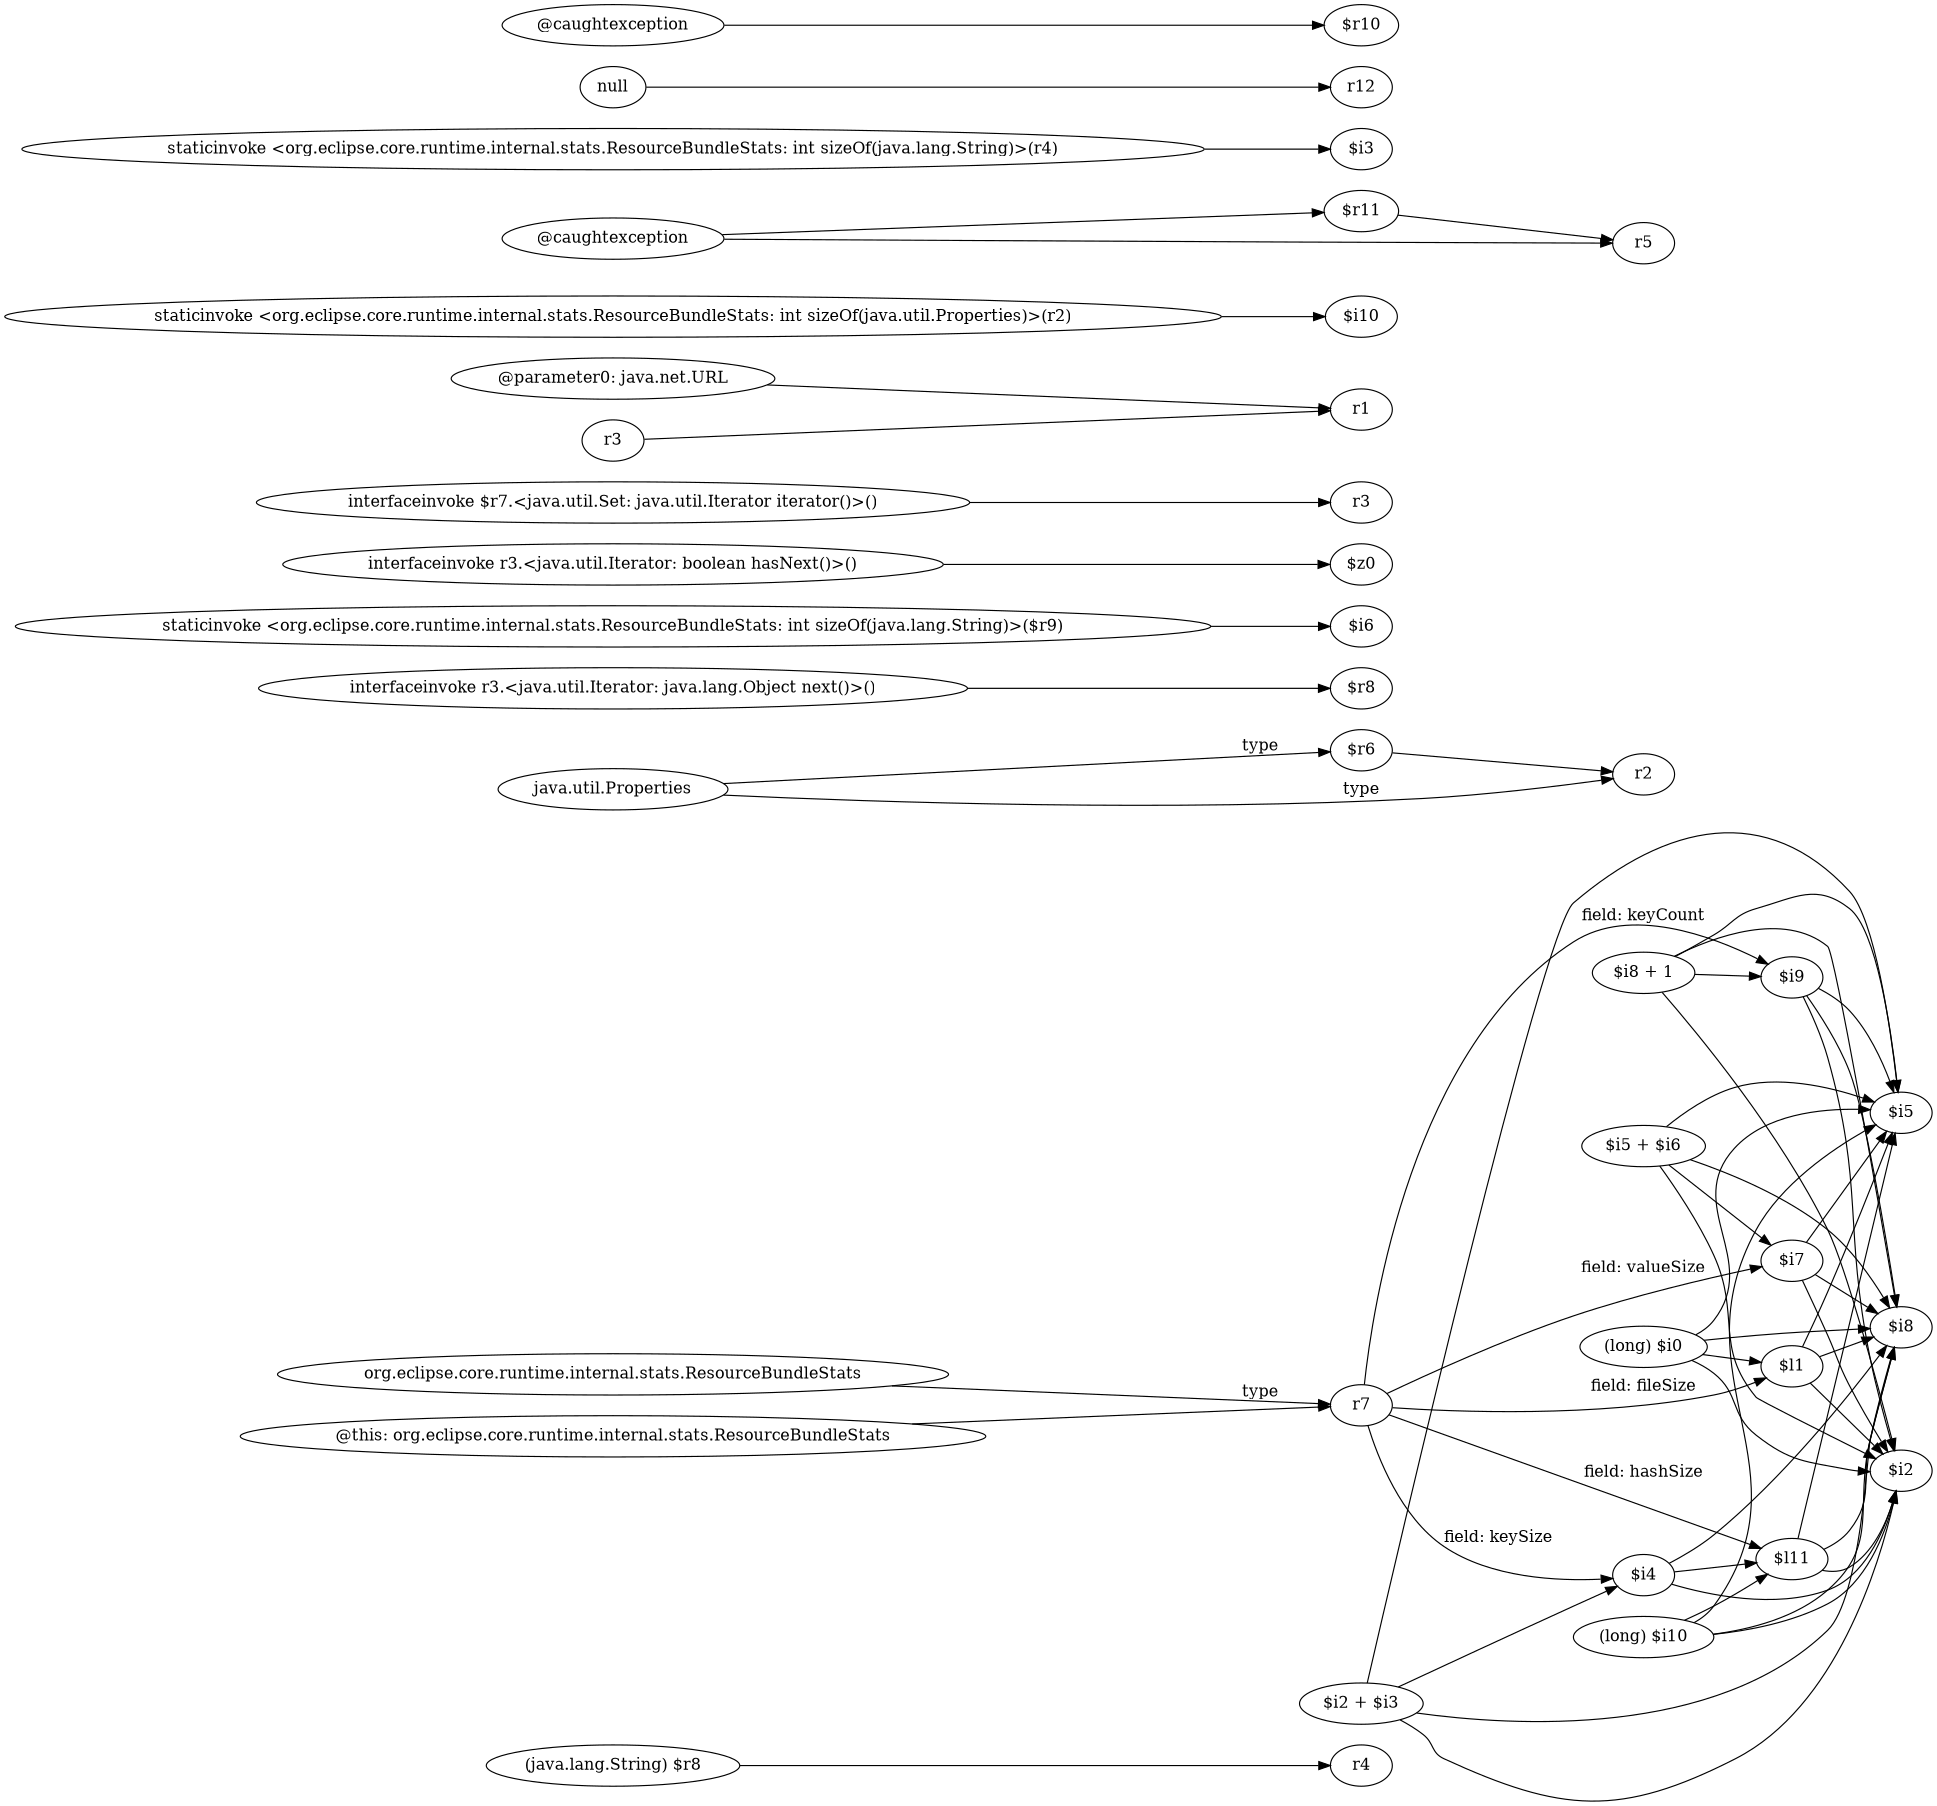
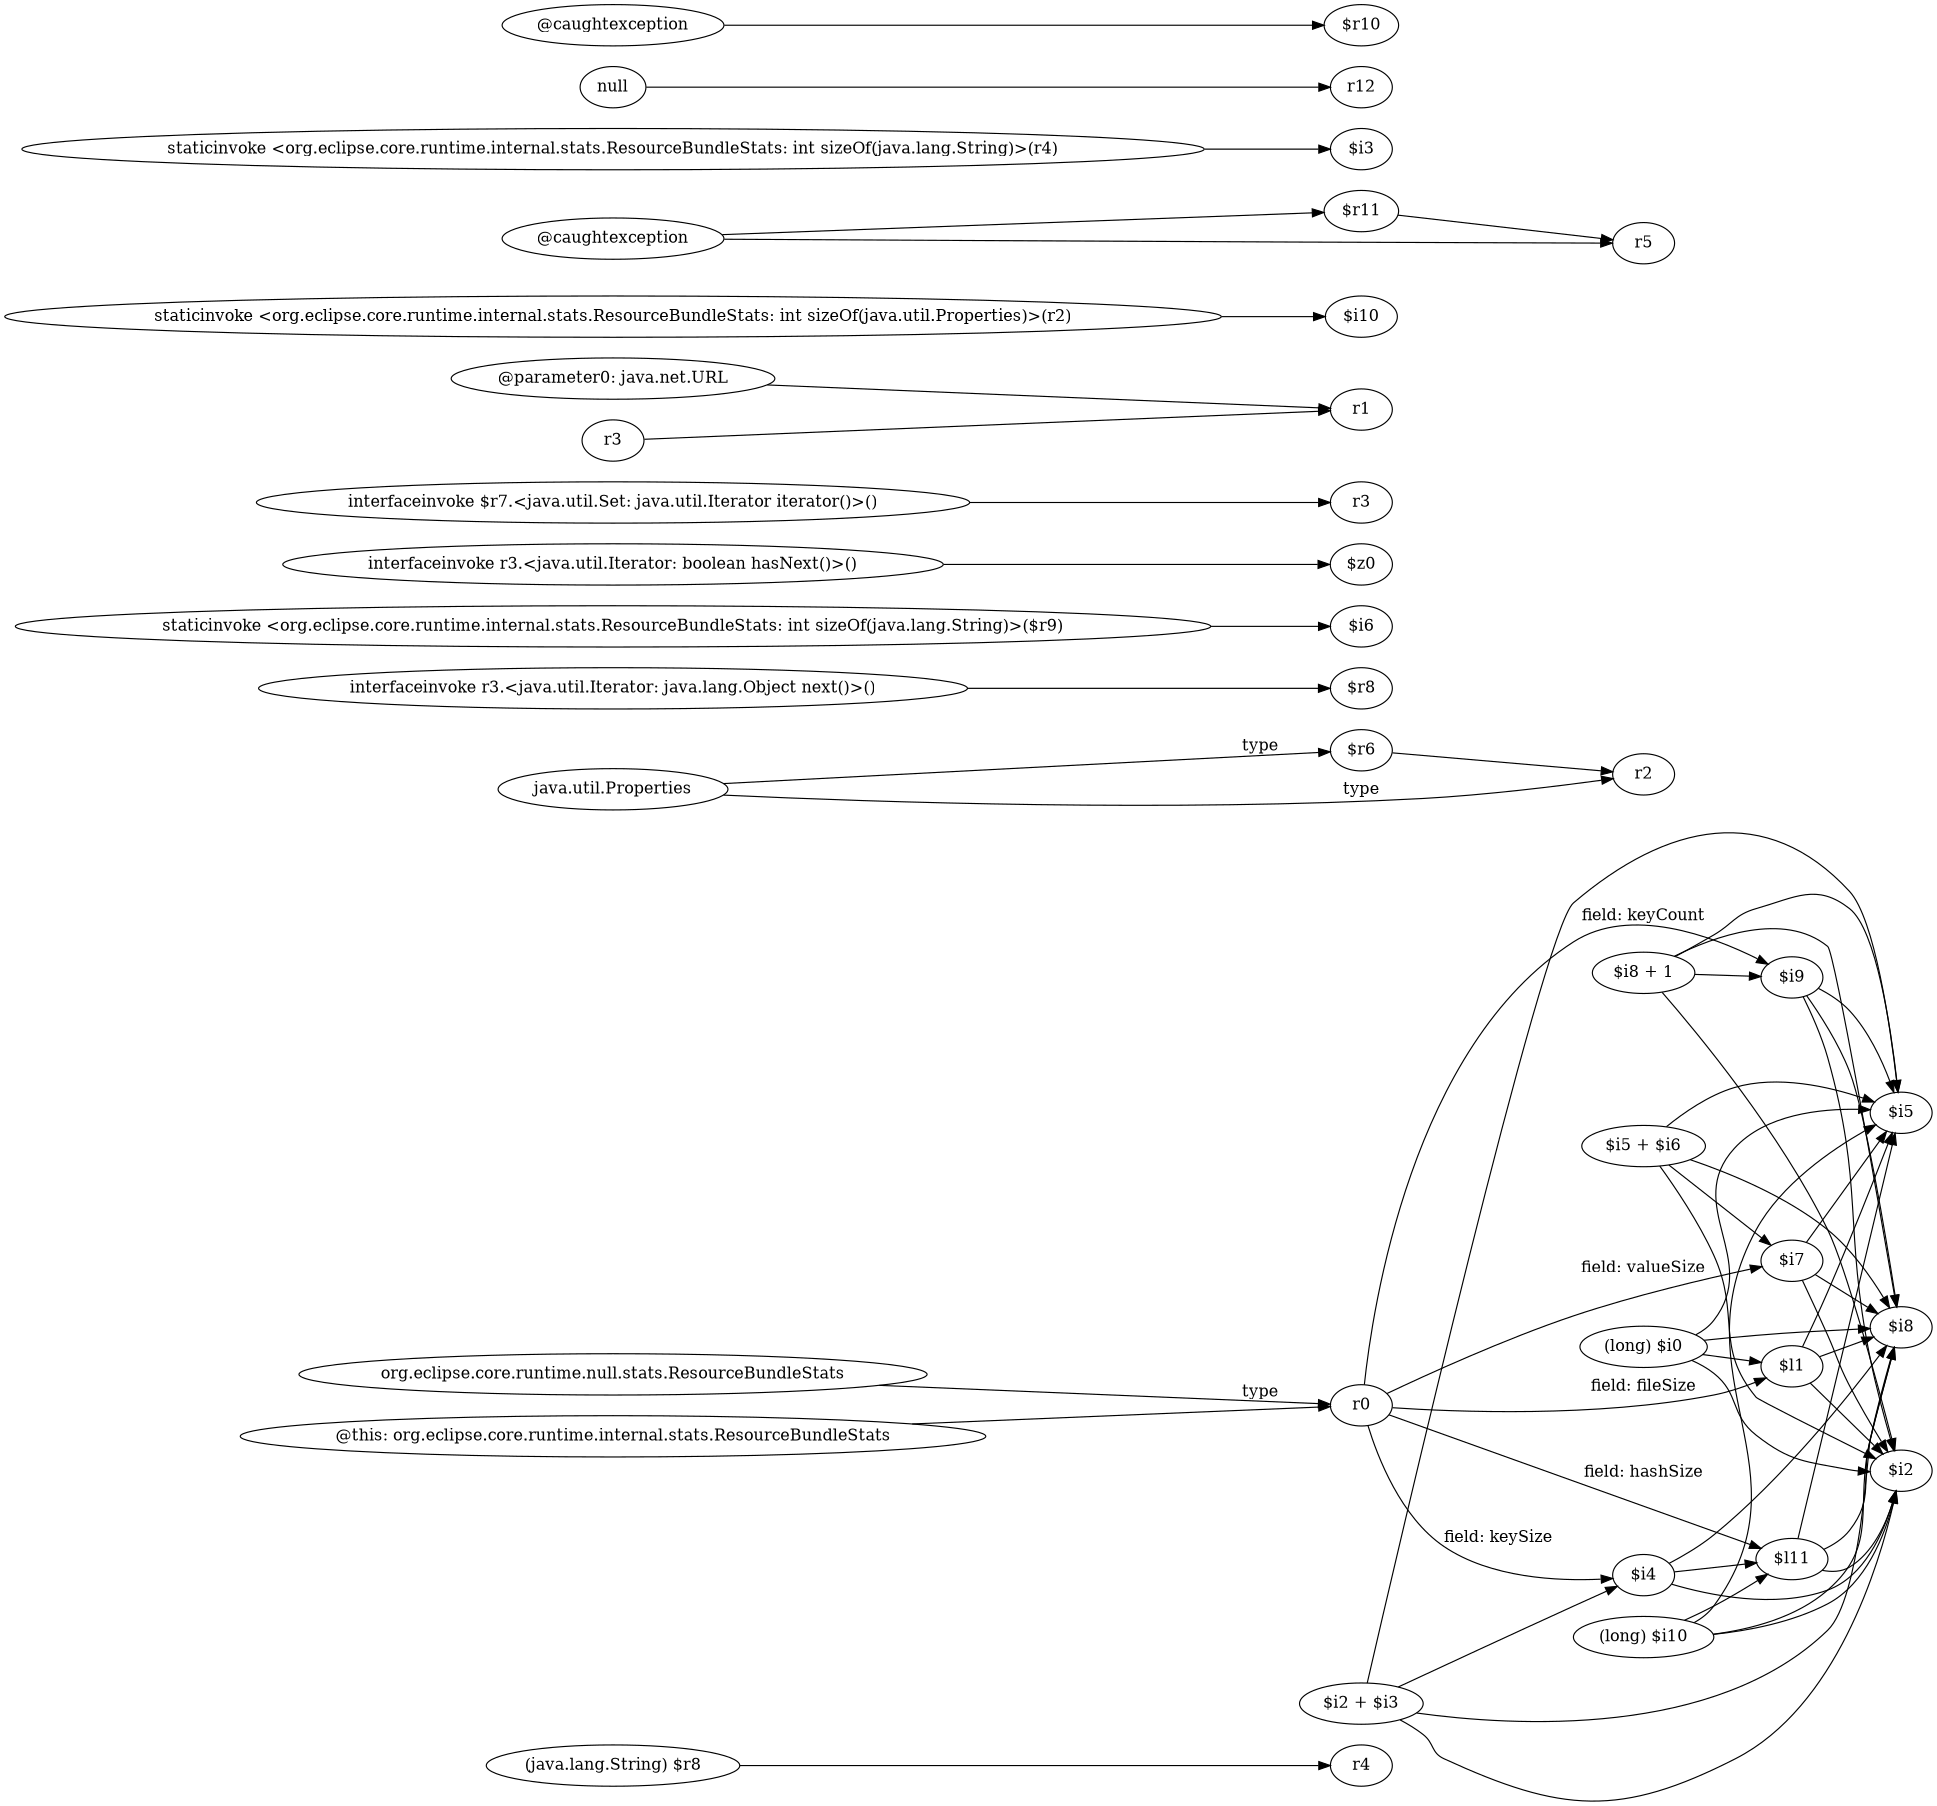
node "org.eclipse.core.runtime.internal.stats.ResourceBundleStats": label "org.eclipse.core.runtime.internal.stats.ResourceBundleStats" -> "org.eclipse.core.runtime.null.stats.ResourceBundleStats"
node "r7": label "r7" -> "r0"
